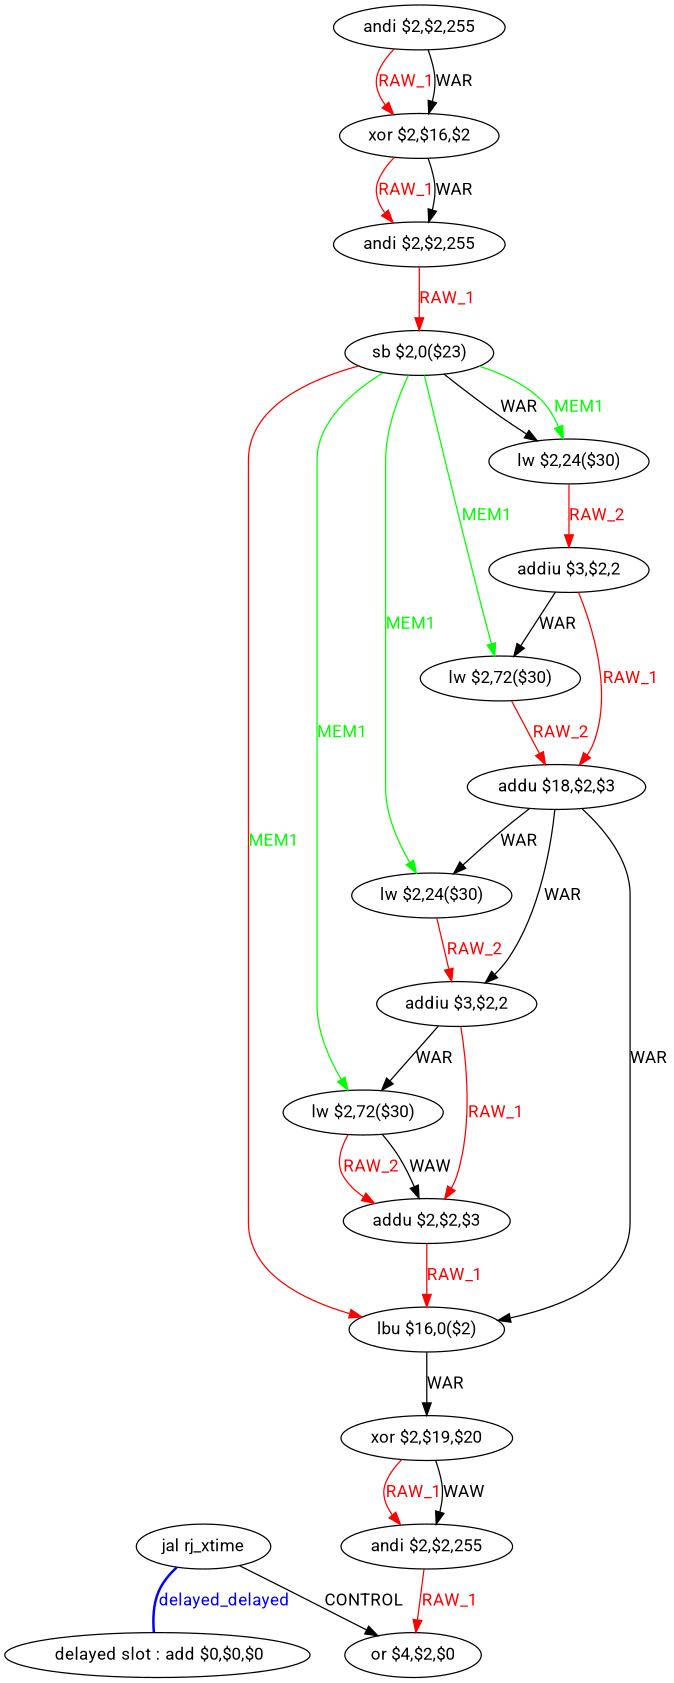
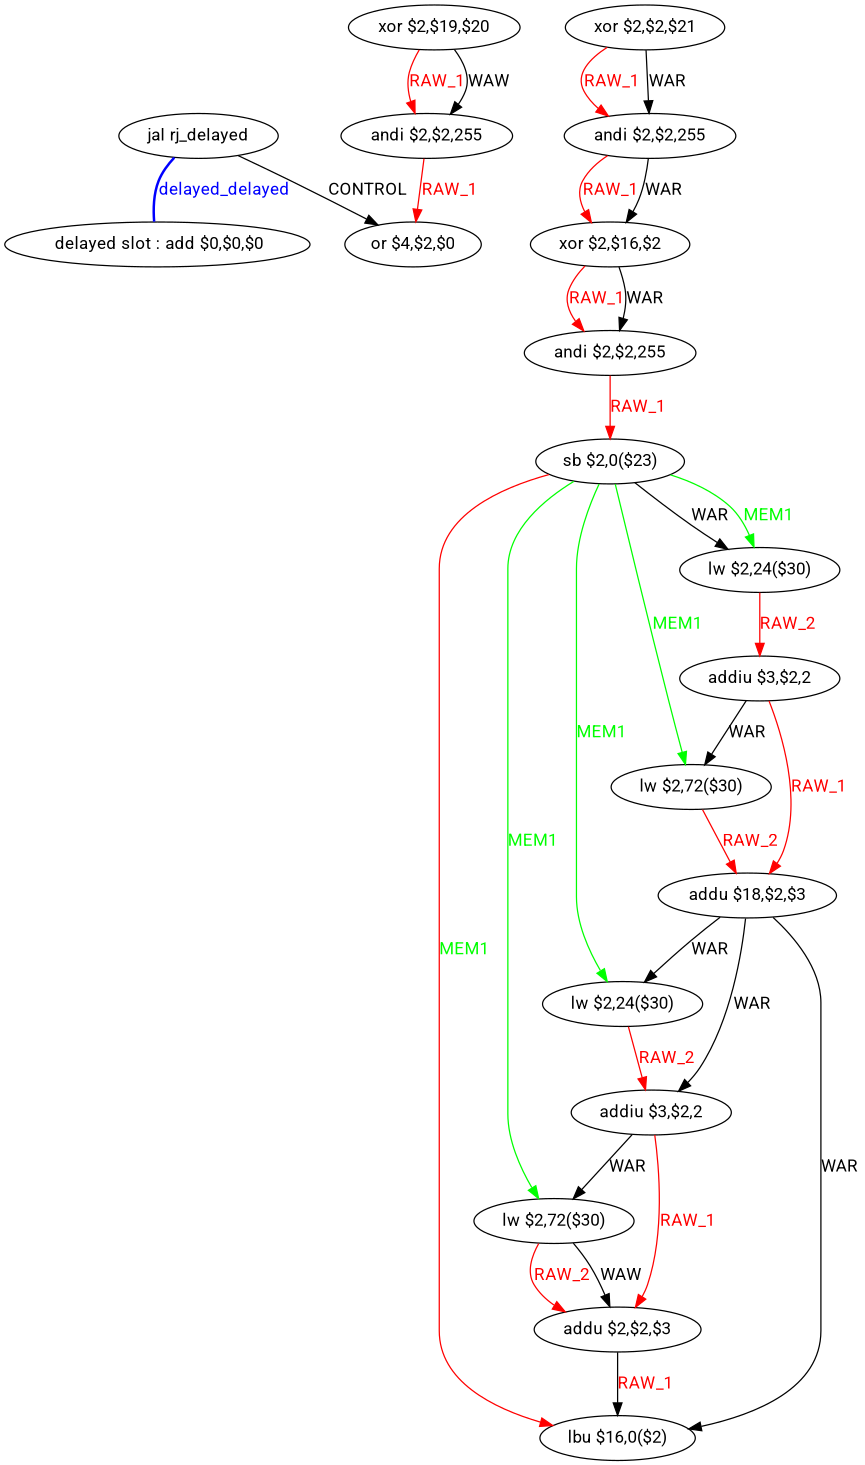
node "xor $2,$2,$21": added
edge "addu $2,$2,$3" -> "lbu $16,0($2)": color red -> black
edge "lbu $16,0($2)" -> "xor $2,$19,$20": removed, label "WAR"
node "jal rj_xtime": label "jal rj_xtime" -> "jal rj_delayed"
